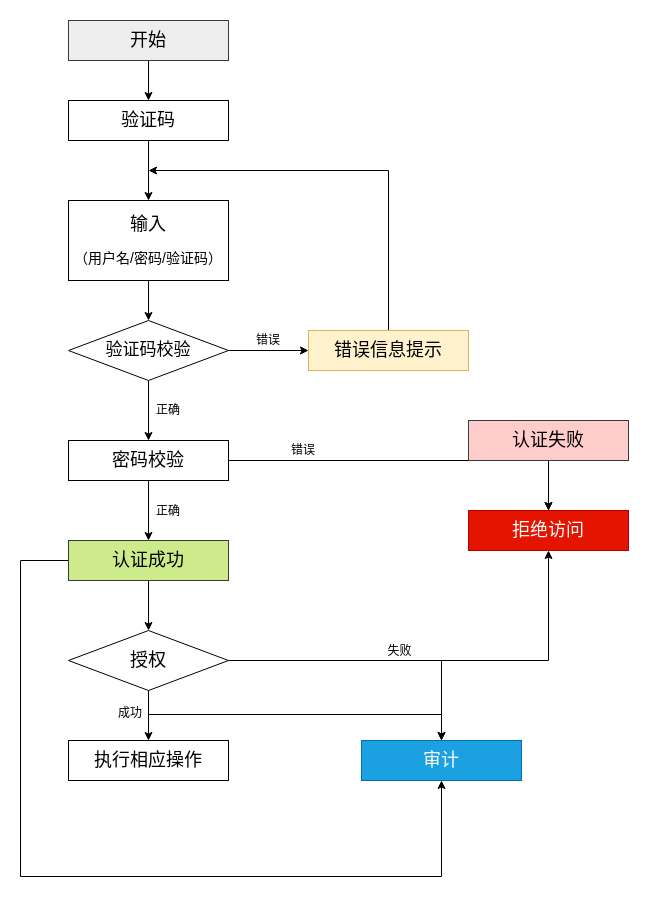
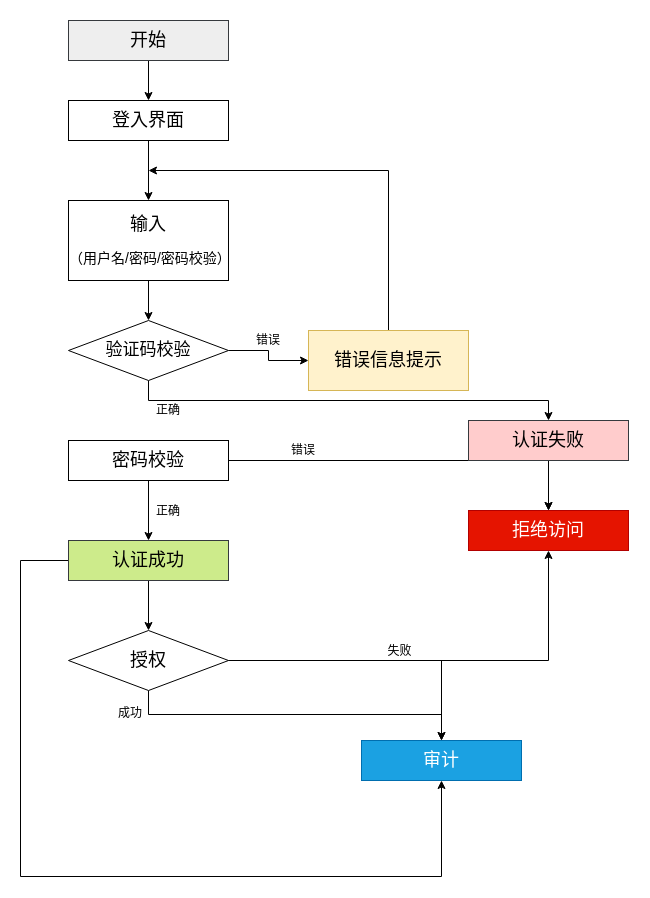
node "验证码": label "验证码" -> "登入界面"
node "输入 （用户名/密码/验证码）": label "输入 （用户名/密码/验证码）" -> "输入 （用户名/密码/密码校验）"
node "错误信息提示": size 160x40 -> 160x60
edge "验证码校验" -> "密码校验": now "验证码校验" -> "认证失败"
edge "授权" -> "执行相应操作": removed
node "执行相应操作": removed
